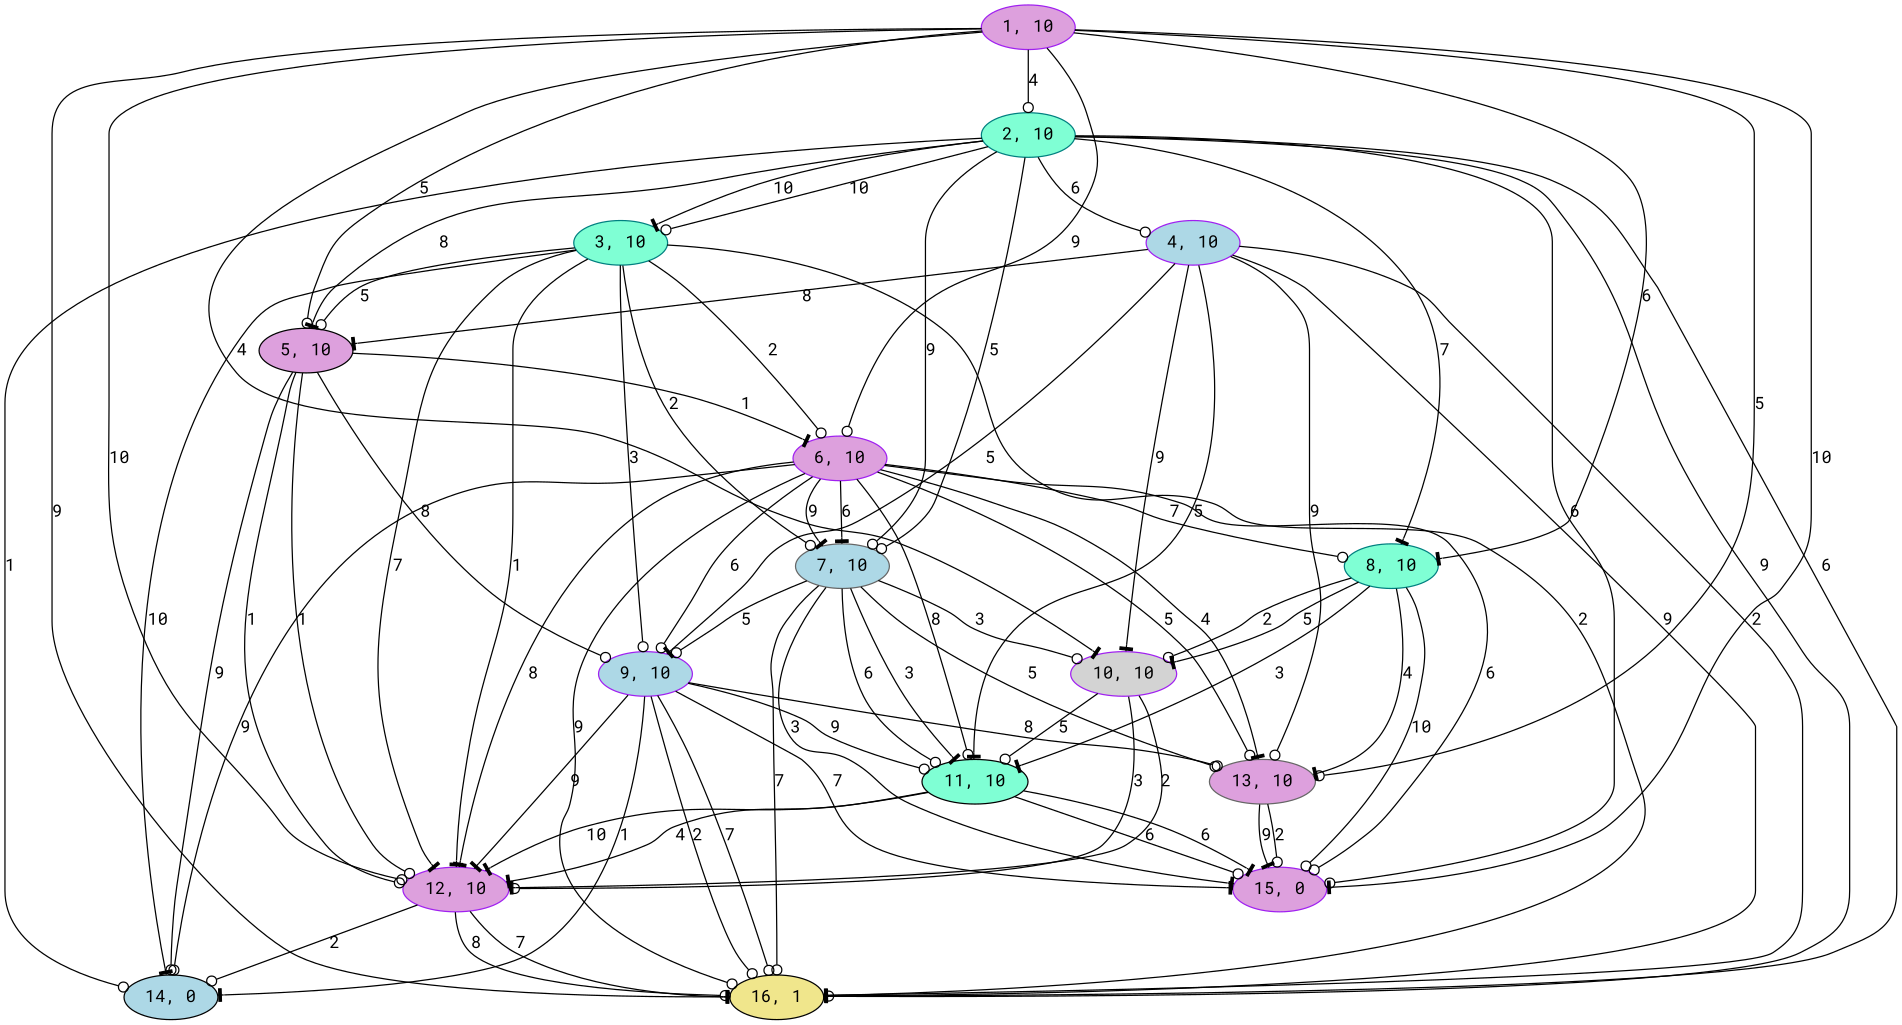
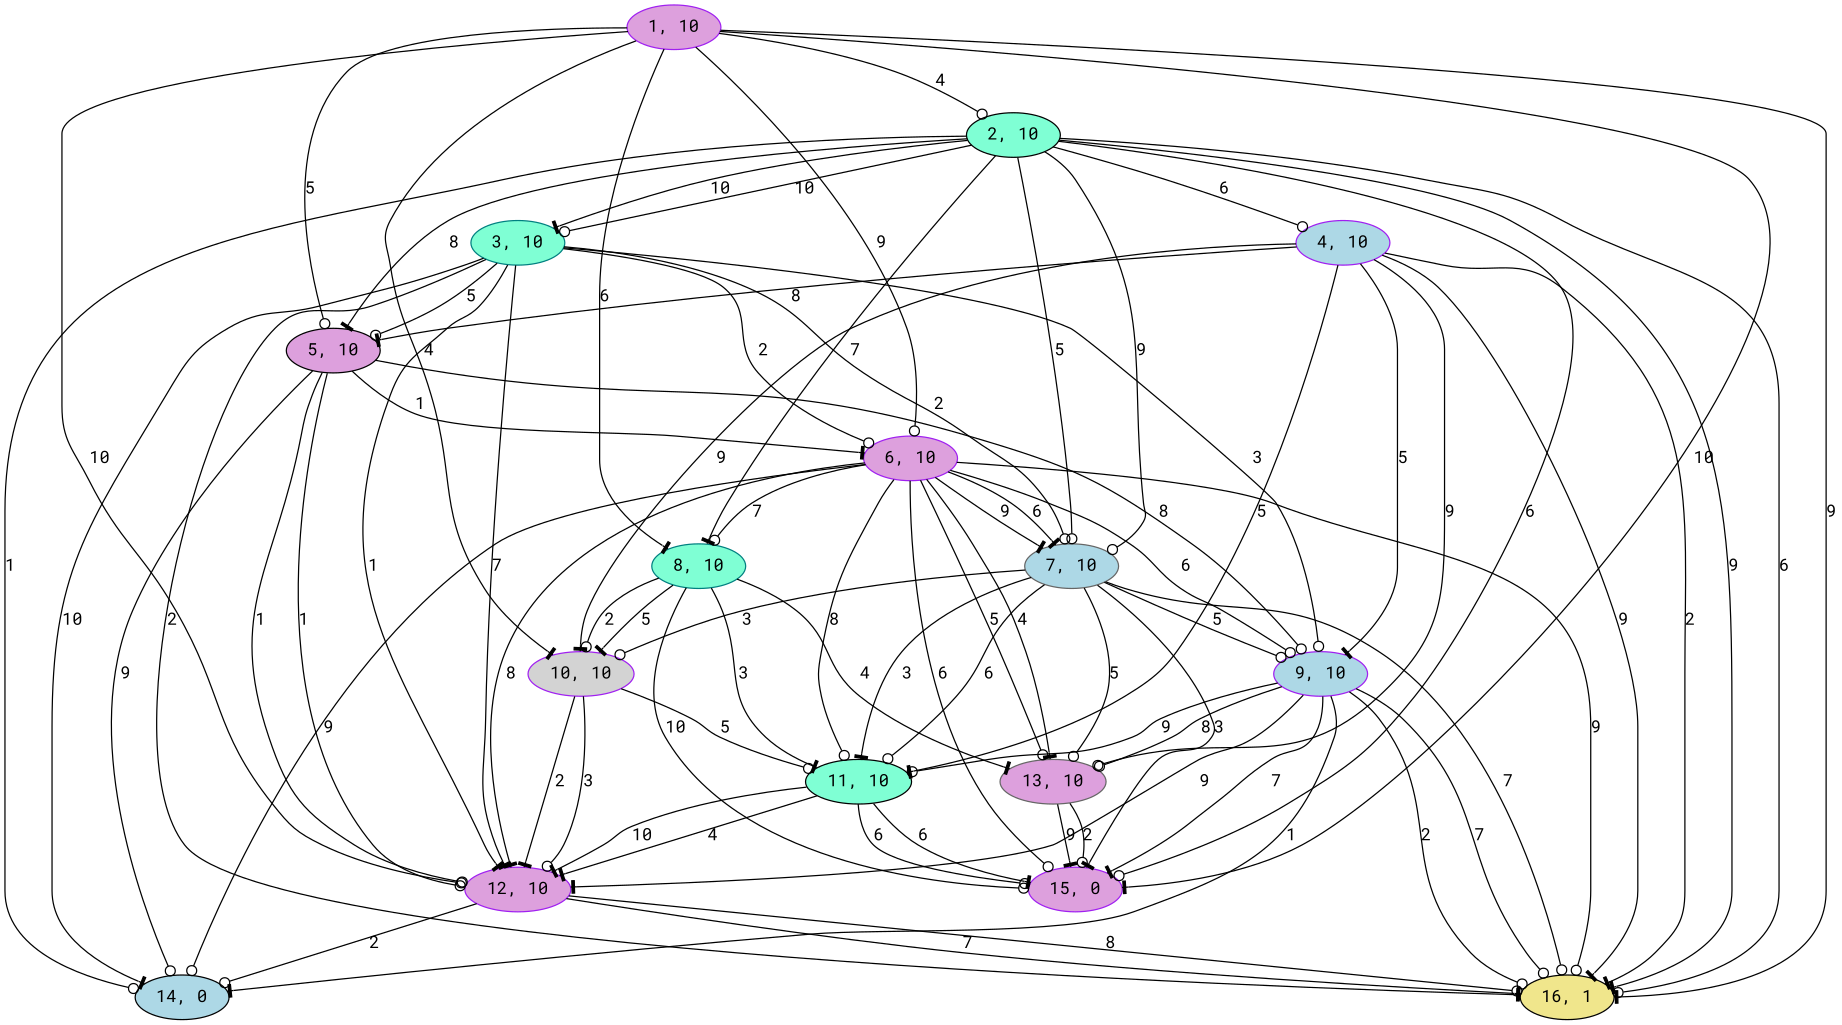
node "2, 10": color teal -> black
edge "1, 10" -> "13, 10": removed, label "5"
